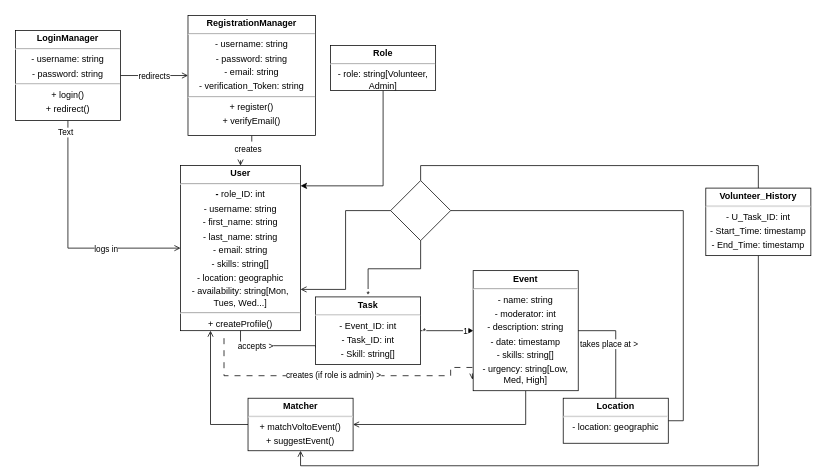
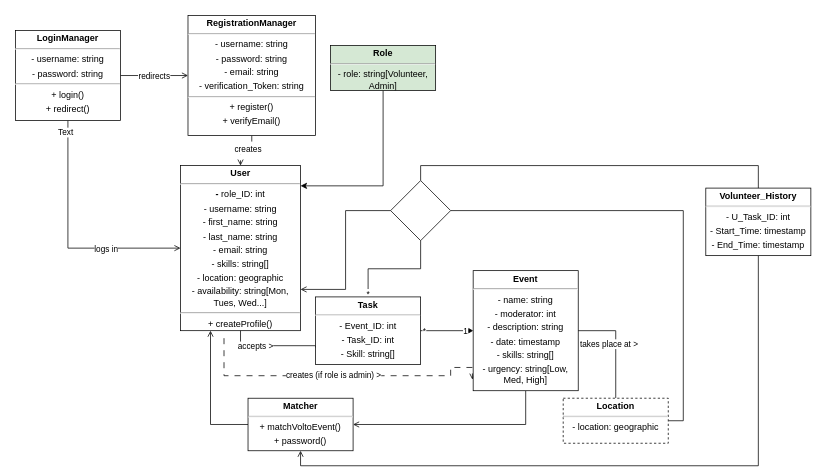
node "Role - role: string[Volunteer, Admin]": fillcolor #ffffff -> #d5e8d4
node "Matcher + matchVoltoEvent() + suggestEvent()": label "Matcher + matchVoltoEvent() + suggestEvent()" -> "Matcher + matchVoltoEvent() + password()"
node "Location - location: geographic": style solid -> dashed
